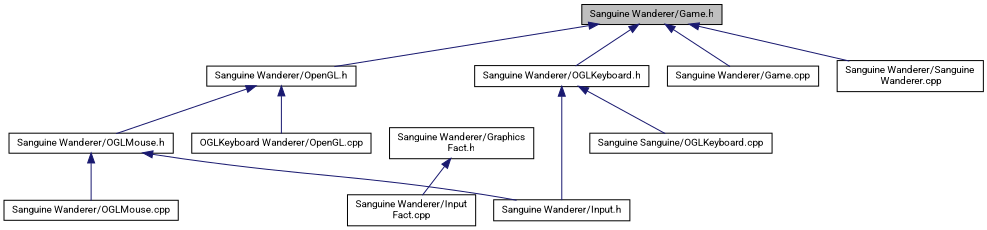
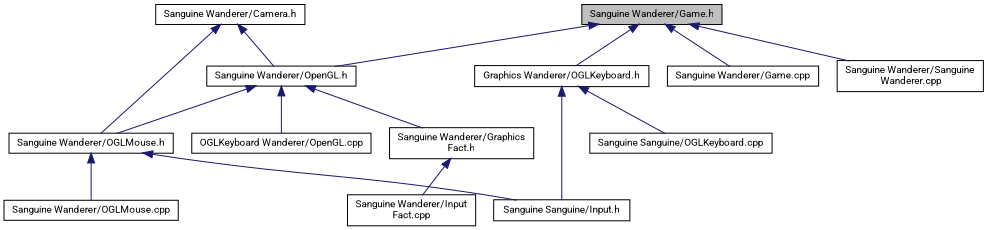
node "Sanguine Wanderer/Camera.h": added
node "Sanguine Wanderer/OGLKeyboard.h": label "Sanguine Wanderer/OGLKeyboard.h" -> "Graphics Wanderer/OGLKeyboard.h"
edge "Sanguine Wanderer/Graphics Fact.h" -> "Sanguine Wanderer/OpenGL.h": added
node "Sanguine Wanderer/Input.h": label "Sanguine Wanderer/Input.h" -> "Sanguine Sanguine/Input.h"
